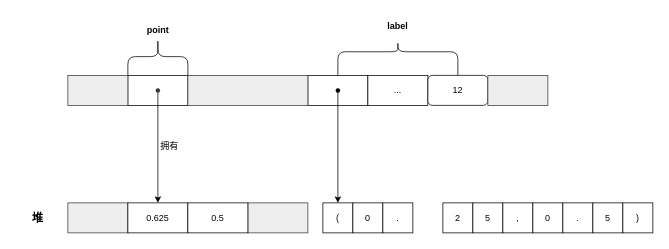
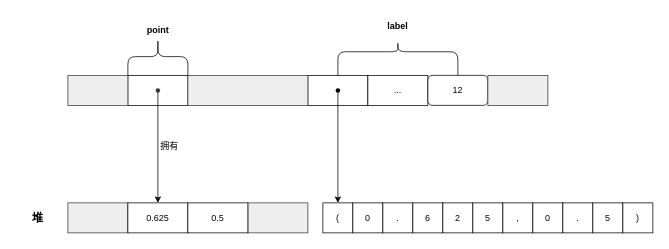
node "6": added
